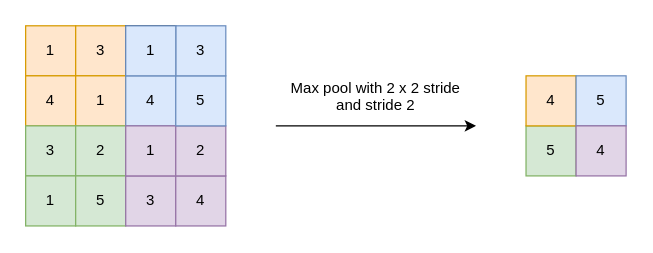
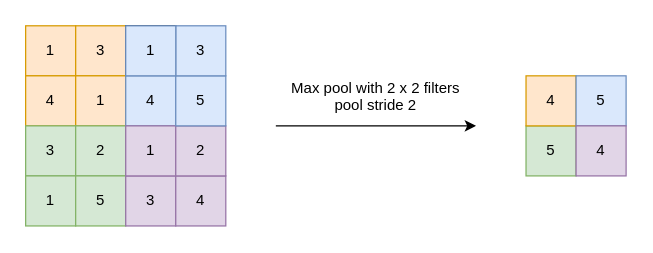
node "Max pool with 2 x 2 stride": label "Max pool with 2 x 2 stride" -> "Max pool with 2 x 2 filters"
node "and stride 2": label "and stride 2" -> "pool stride 2"
